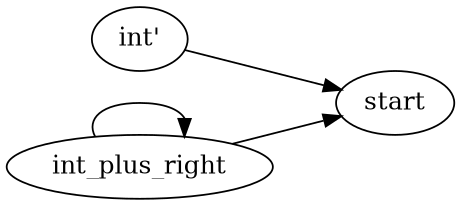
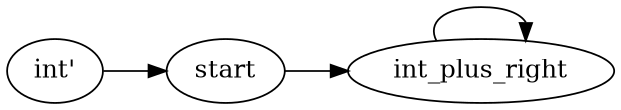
edge "int_plus_right" -> "start": reversed
